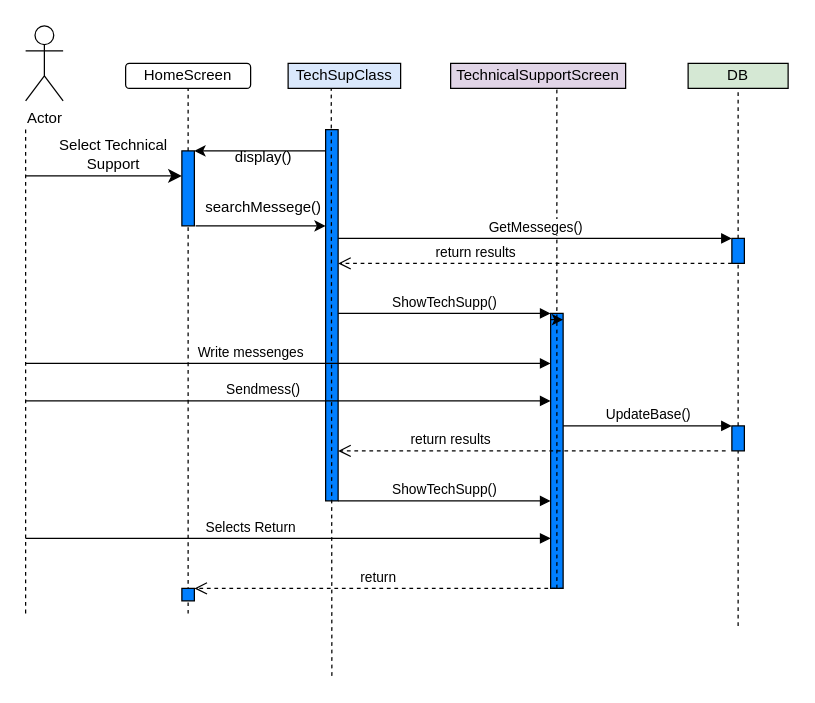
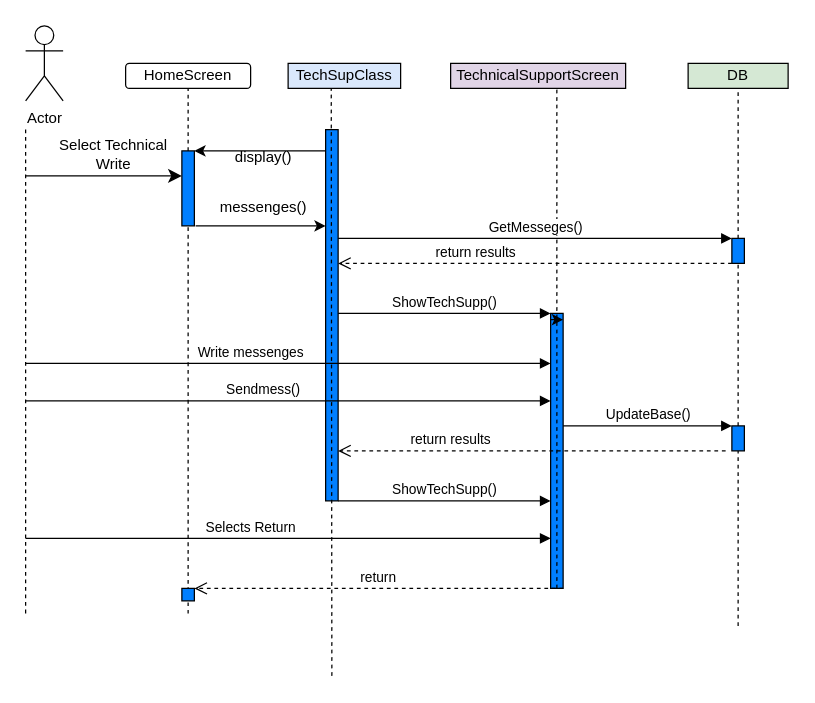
node "Select Technical Support": label "Select Technical Support" -> "Select Technical Write"
node "searchMessege()": label "searchMessege()" -> "messenges()"
